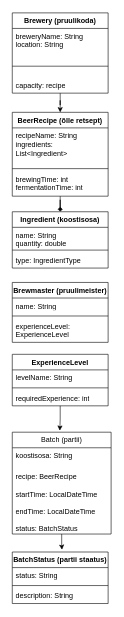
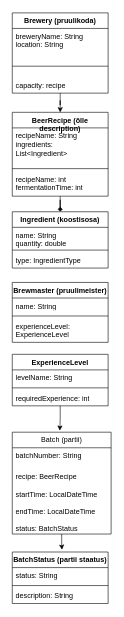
node "BeerRecipe (õlle retsept)": label "BeerRecipe (õlle retsept)" -> "BeerRecipe (õlle description)"
node "brewingTime: int fermentationTime: int": label "brewingTime: int fermentationTime: int" -> "recipeName: int fermentationTime: int"
node "koostisosa: String": label "koostisosa: String" -> "batchNumber: String"
